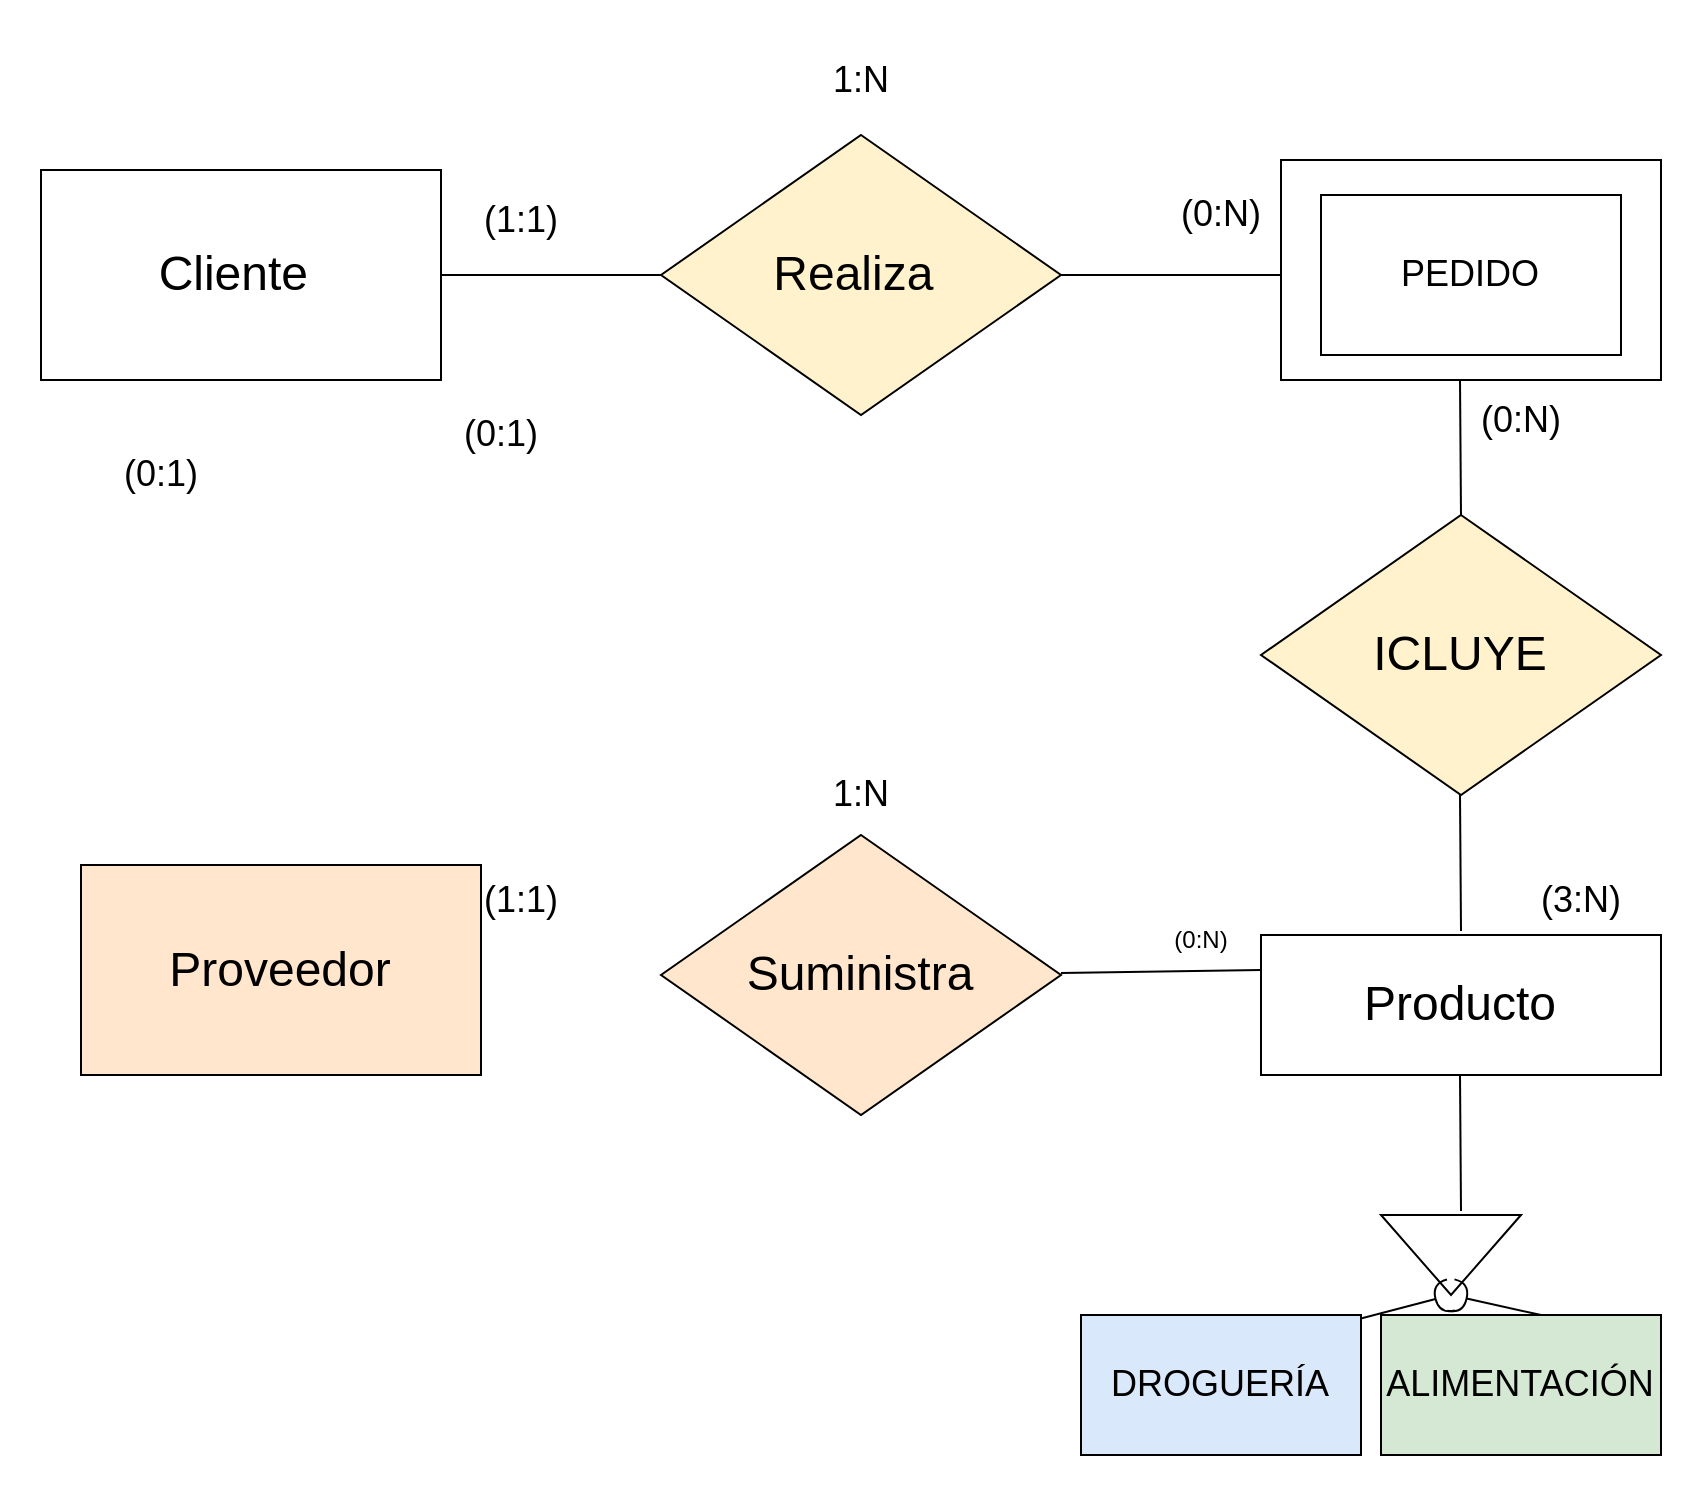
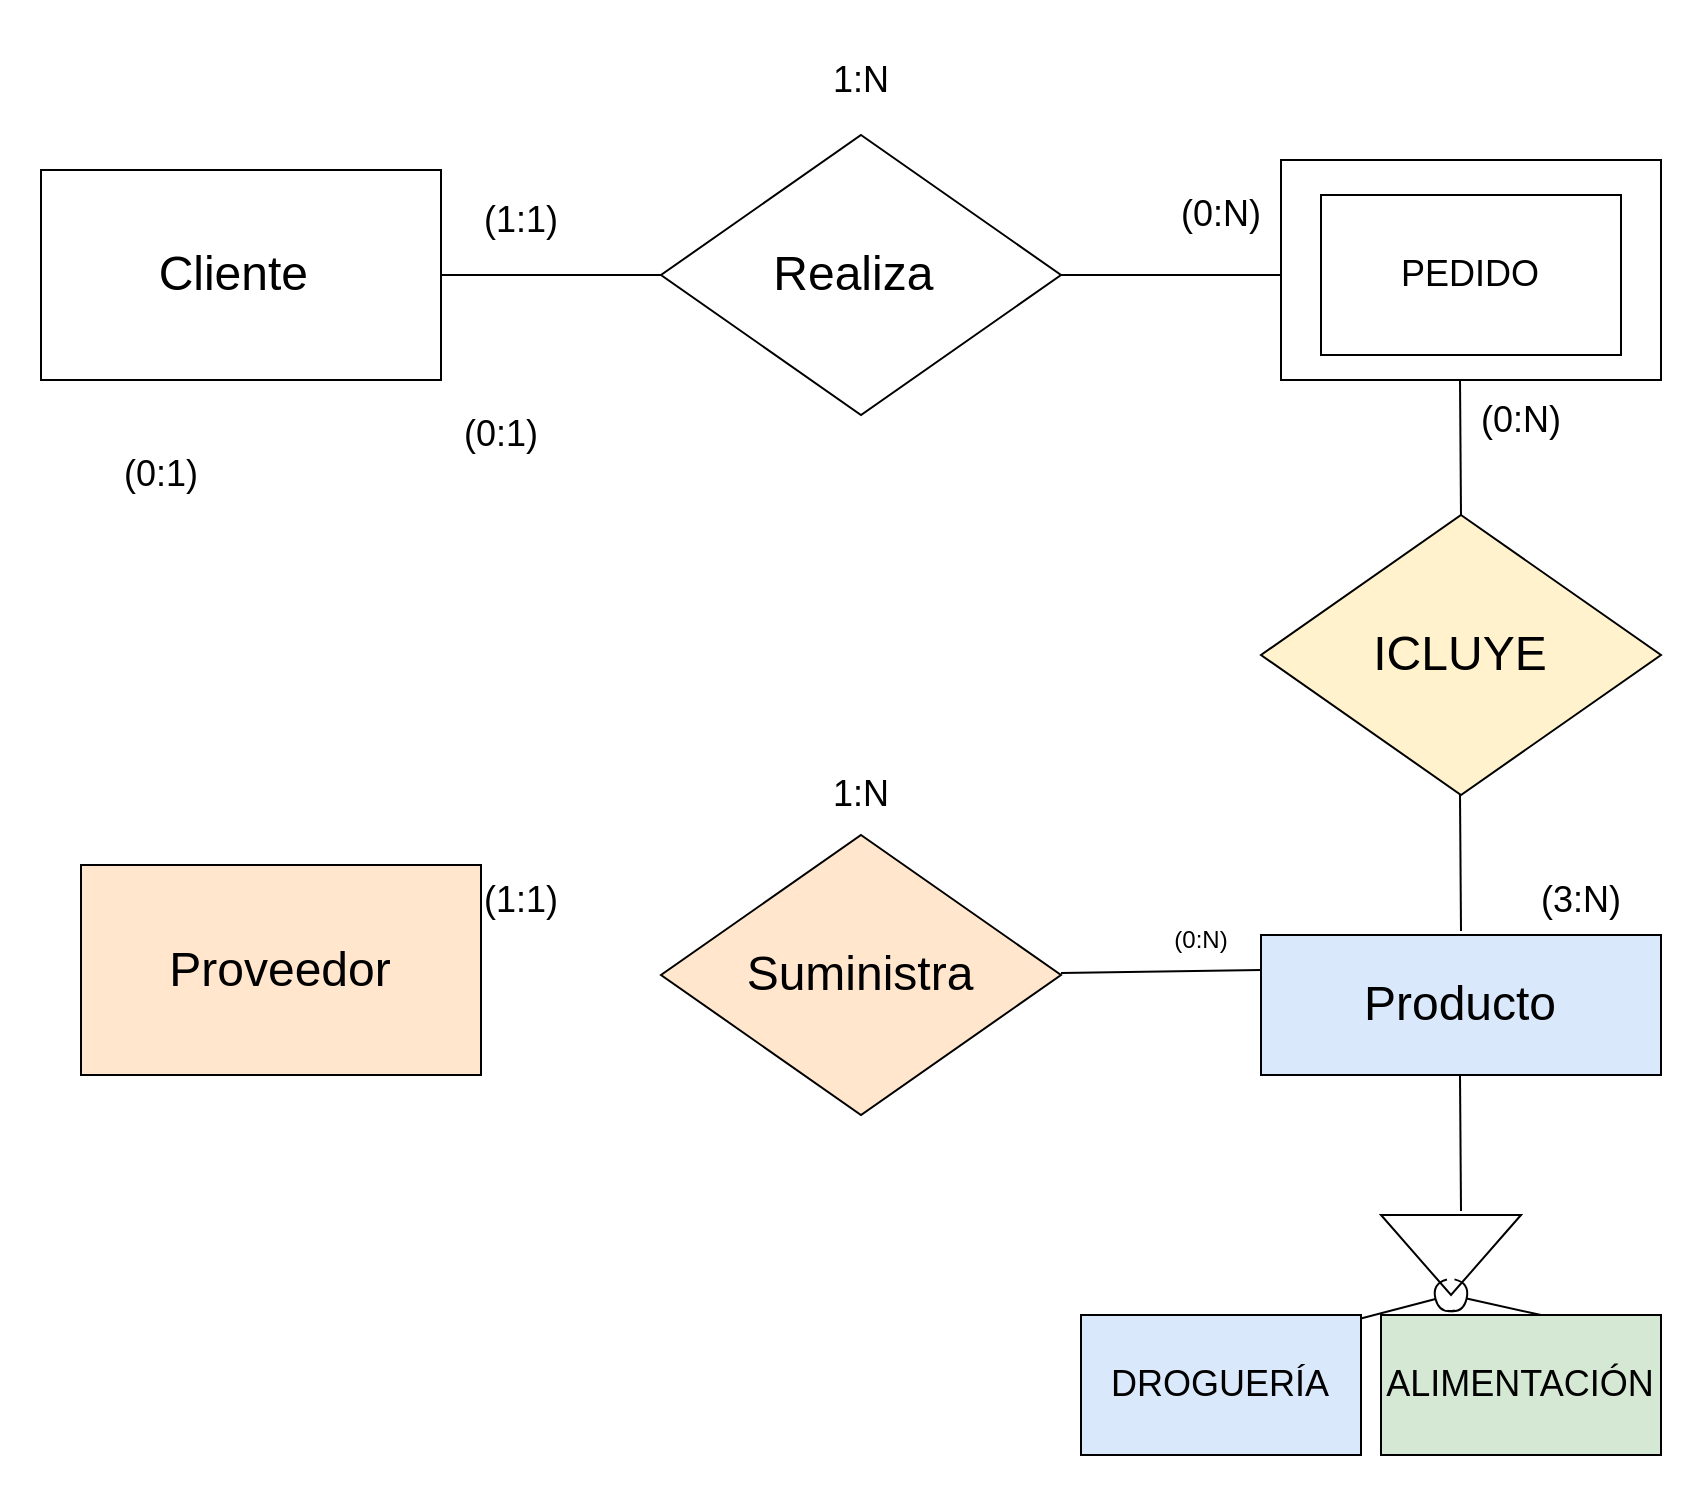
node "Realiza": fillcolor #fff2cc -> #ffffff
node "Producto": fillcolor #ffffff -> #dae8fc
